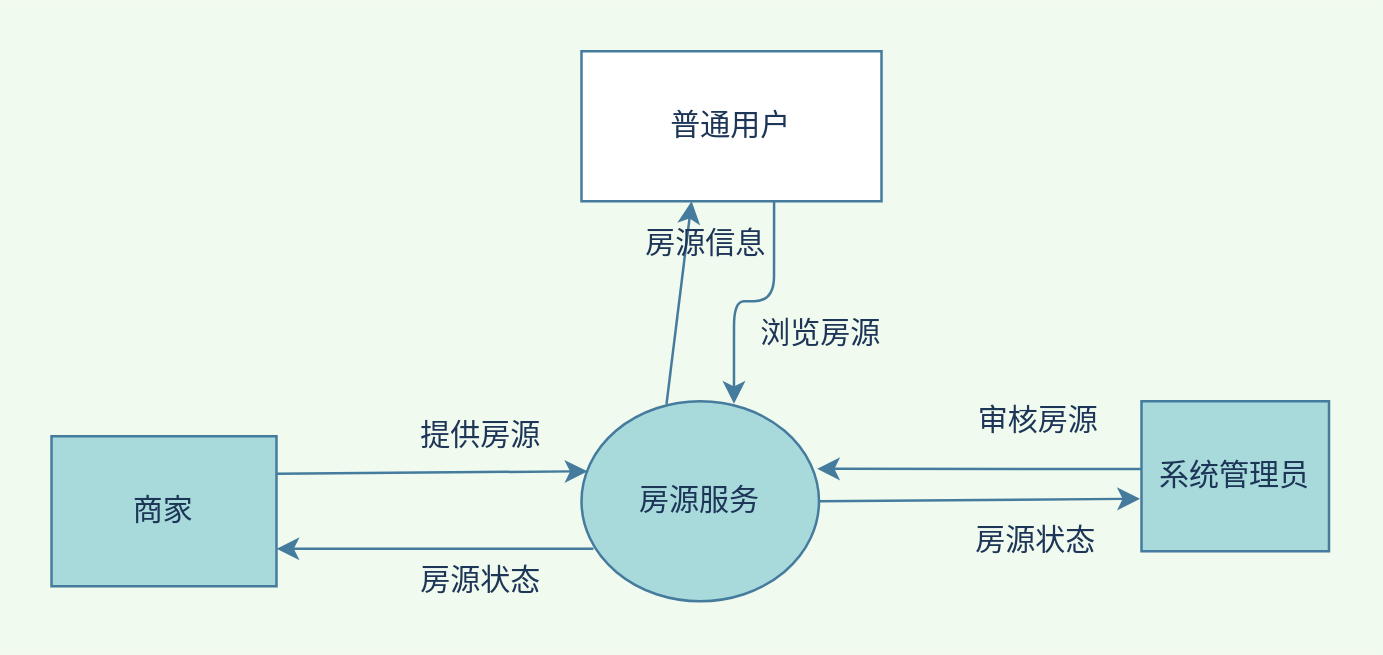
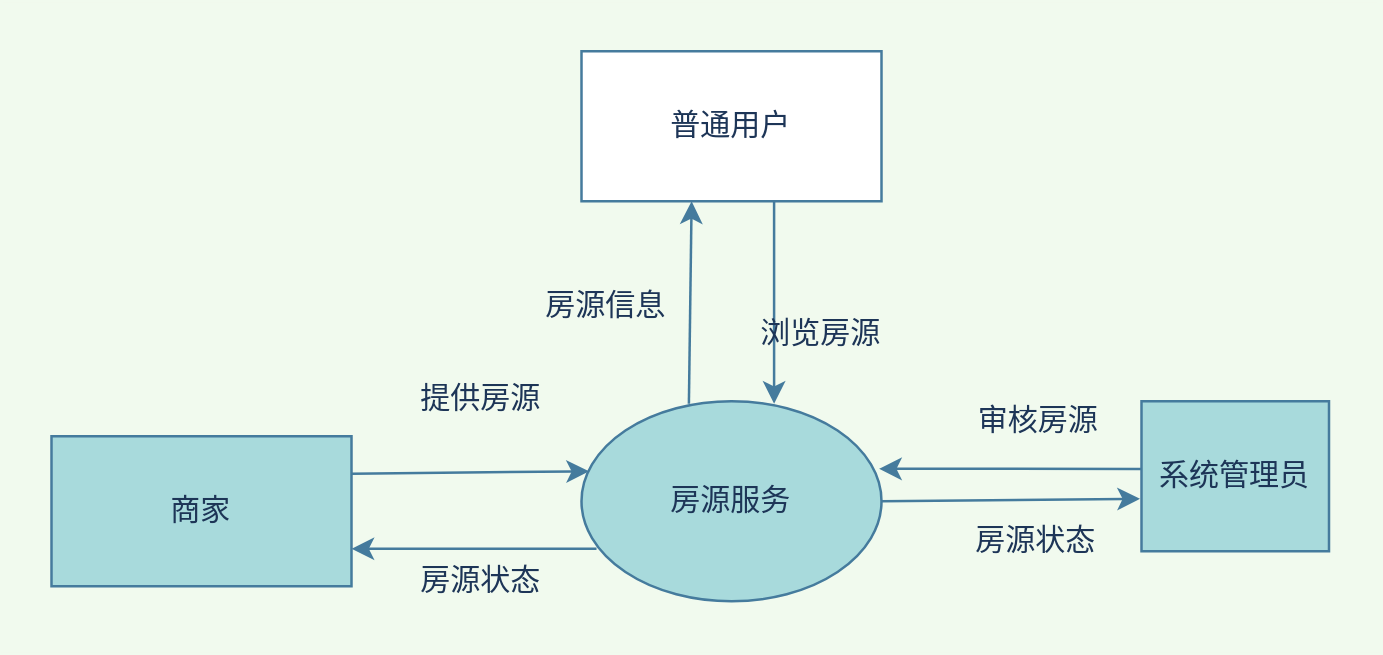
node "房源信息": moved (706, 244) -> (606, 306)
node "提供房源": moved (481, 436) -> (481, 399)
node "房源服务": size 238x200 -> 300x200
node "商家": size 225x150 -> 300x150
